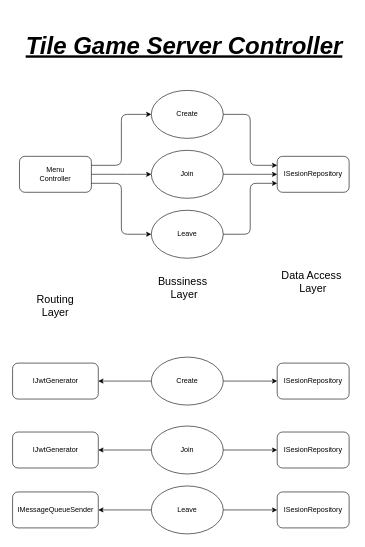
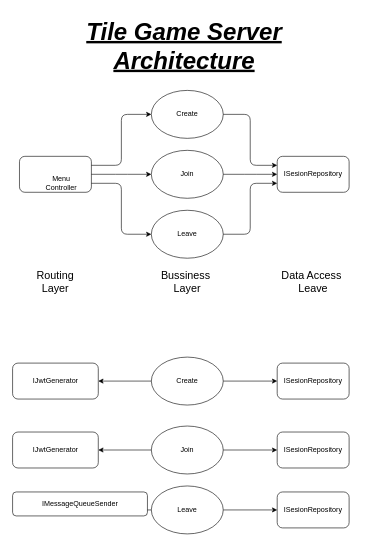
node "Tile Game Server Controller": label "Tile Game Server Controller" -> "Tile Game Server Architecture"
node "Menu Controller": moved (56, 174) -> (62, 183)
node "Data Access Layer": label "Data Access Layer" -> "Data Access Leave"
node "Bussiness Layer": moved (185, 288) -> (188, 282)
node "Routing Layer": moved (56, 306) -> (56, 282)
node "IMessageQueueSender": size 86x36 -> 135x24
